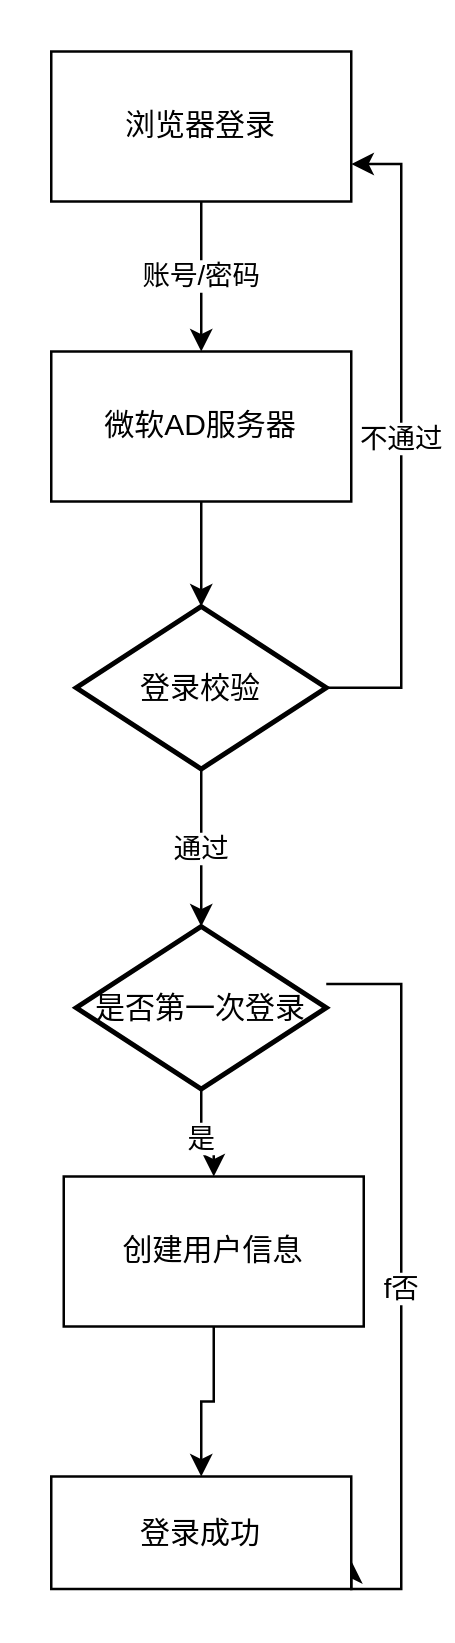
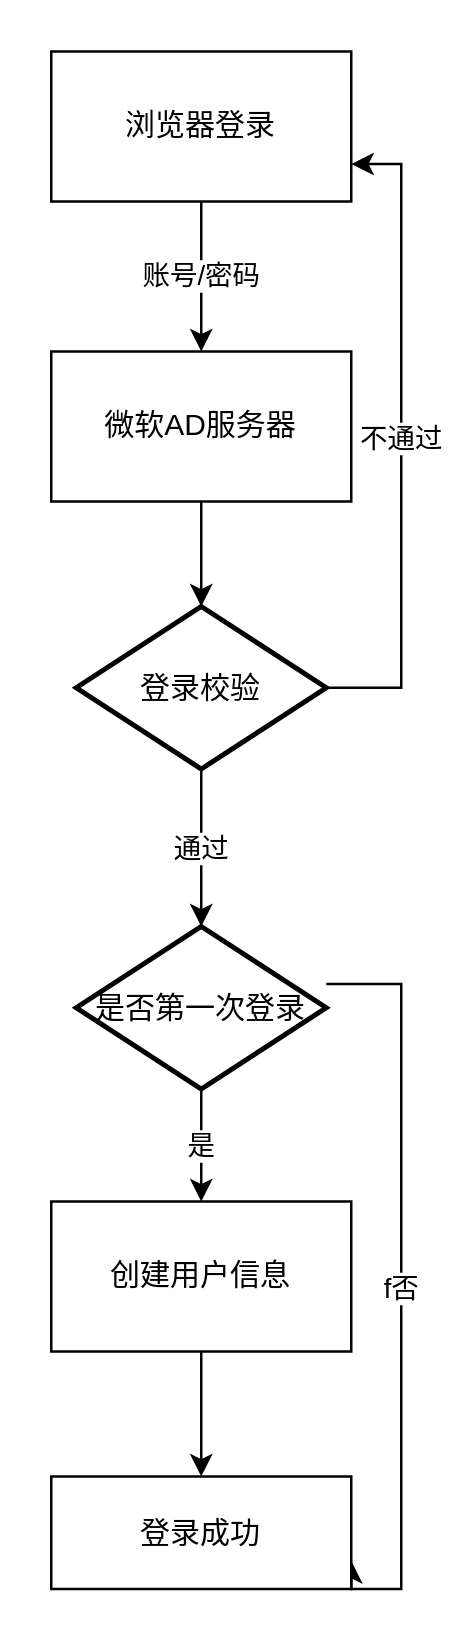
node "创建用户信息": moved (214, 1251) -> (201, 1276)
